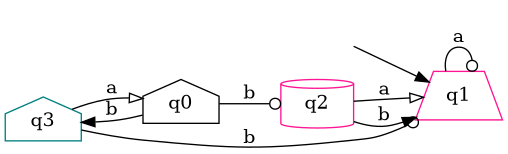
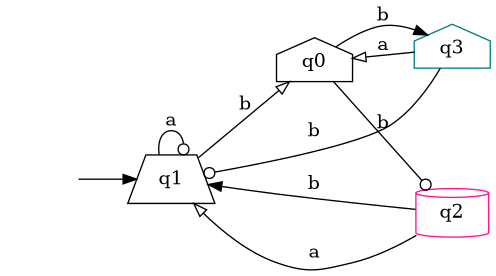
node "q1": color deeppink -> black
edge "q1" -> "q0": added, label "b"
